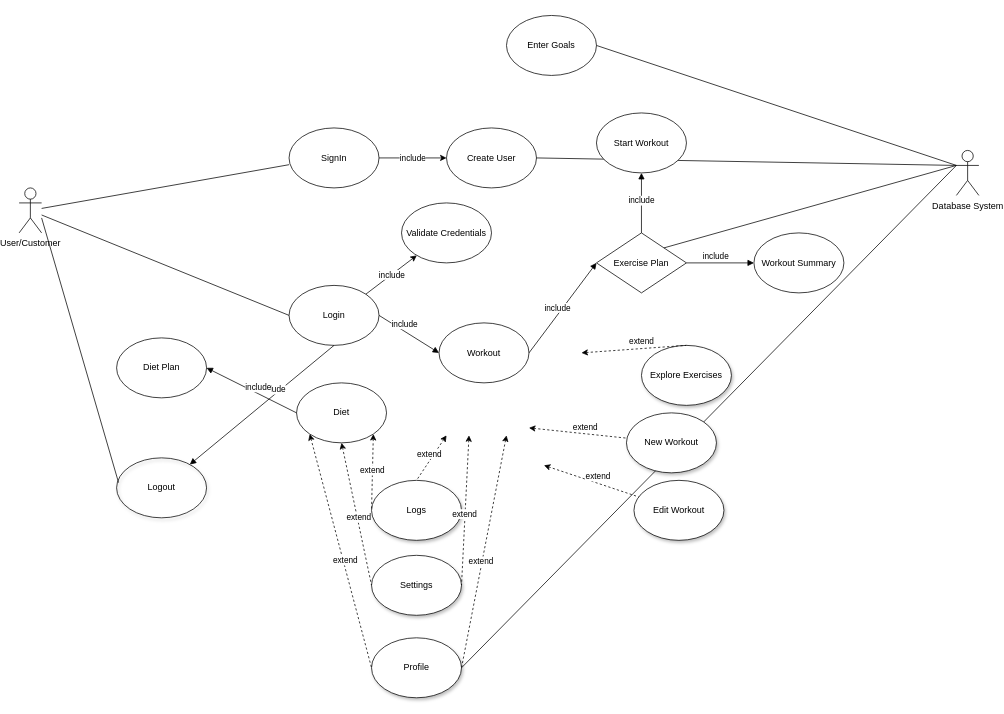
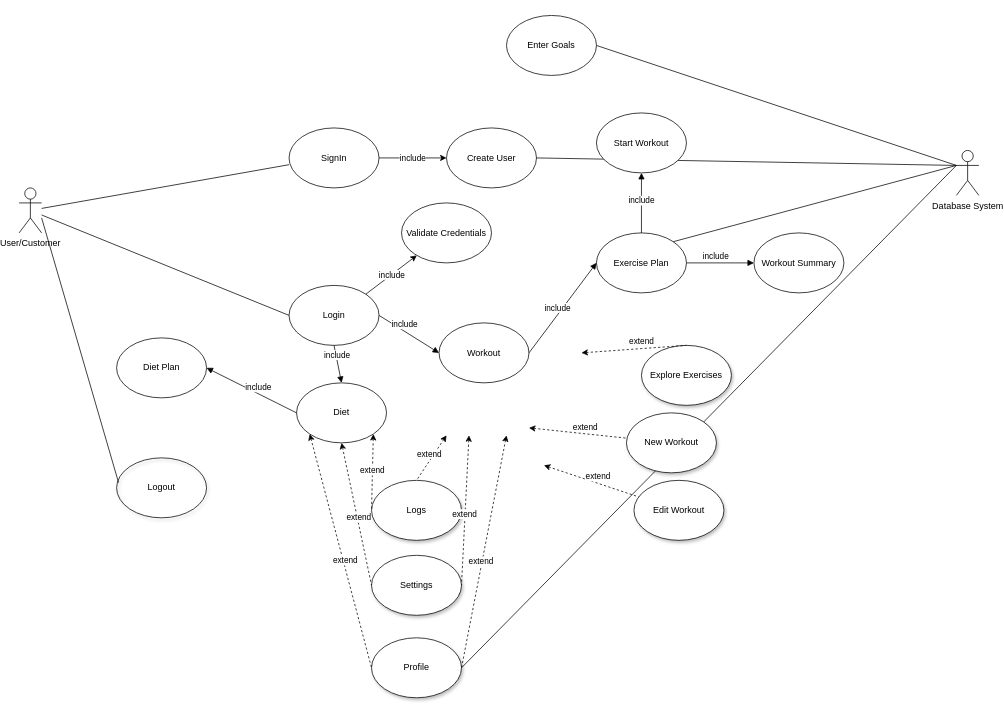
node "Exercise Plan": shape diamond -> ellipse
edge "Login" -> "Logout": now "Login" -> "Diet"
